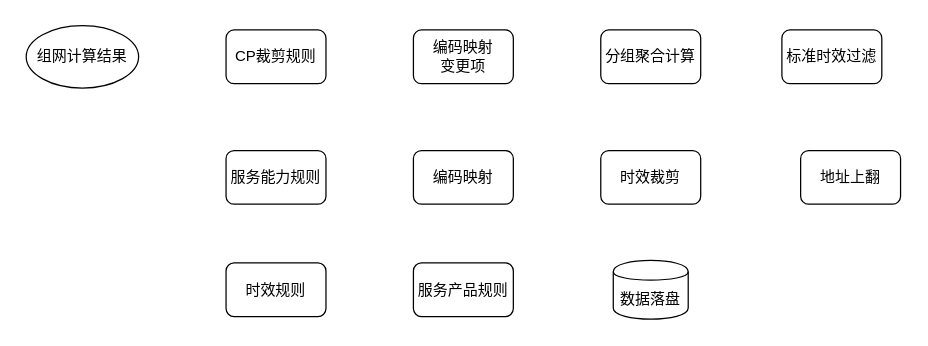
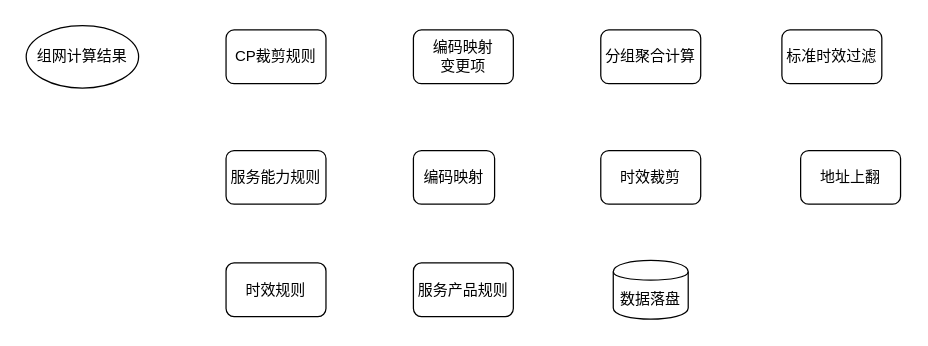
node "编码映射": size 100x54 -> 81x54
